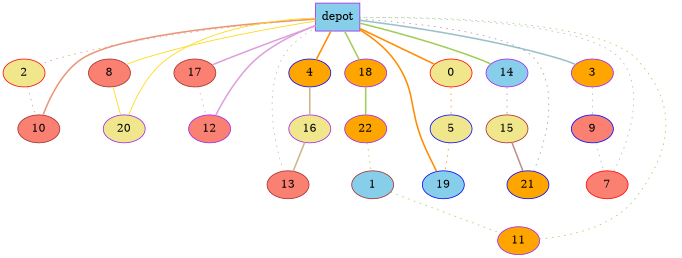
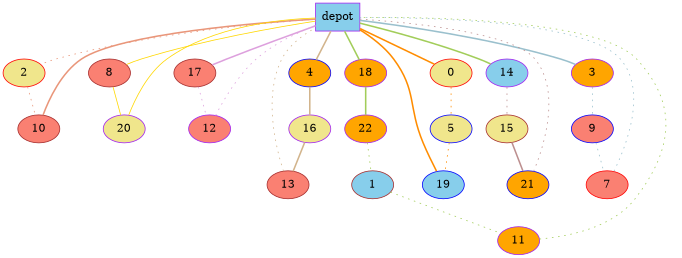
edge "depot" -- "4": color darkorange -> tan
edge "depot" -- "12": style bold -> dotted
